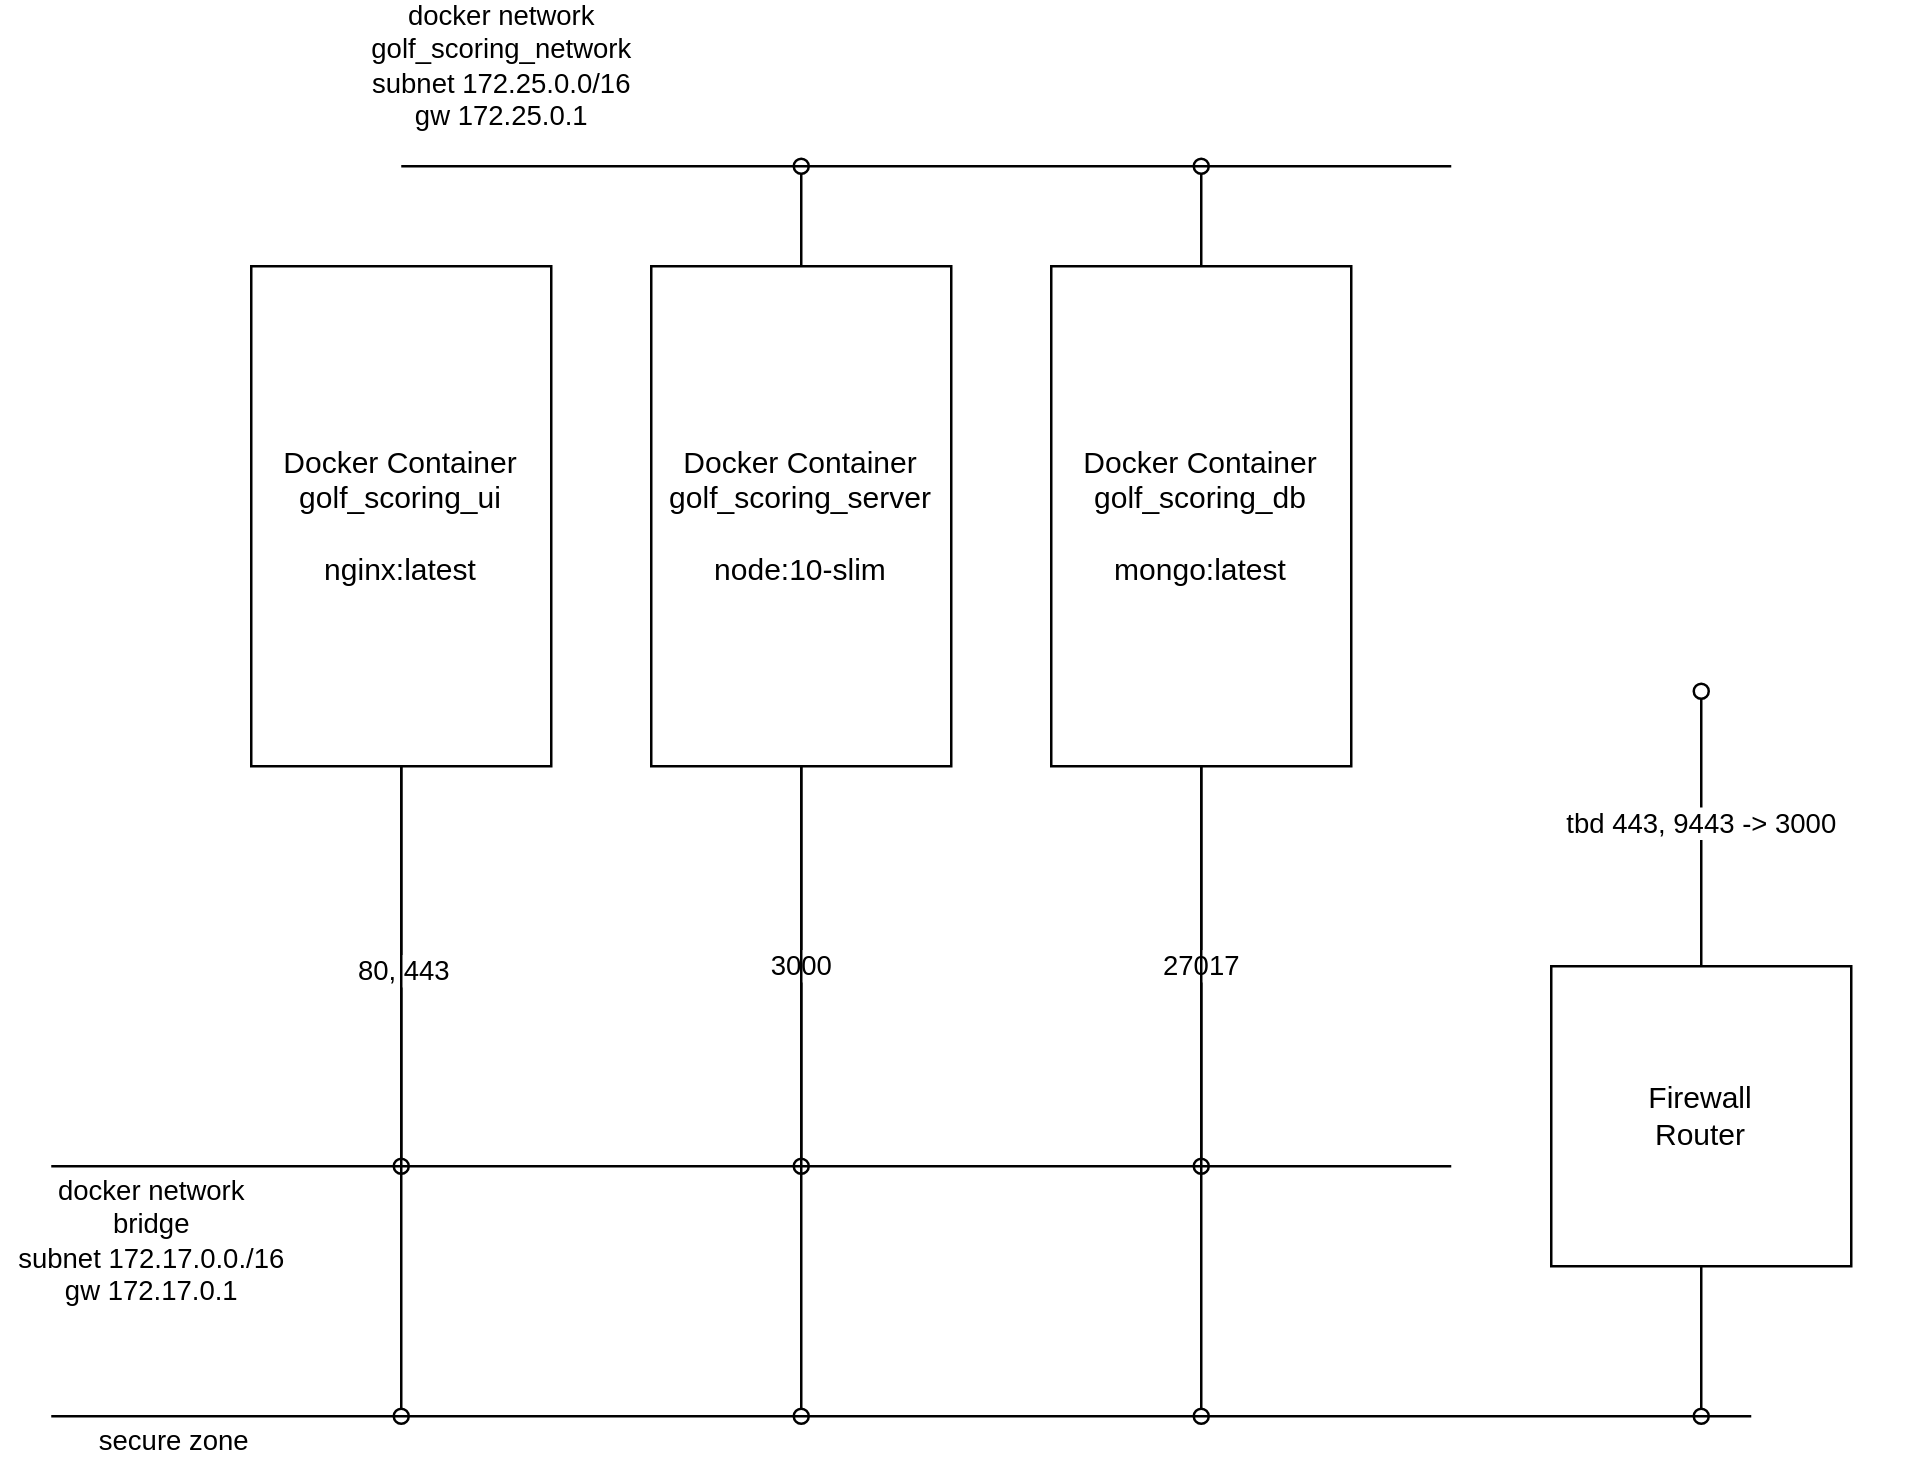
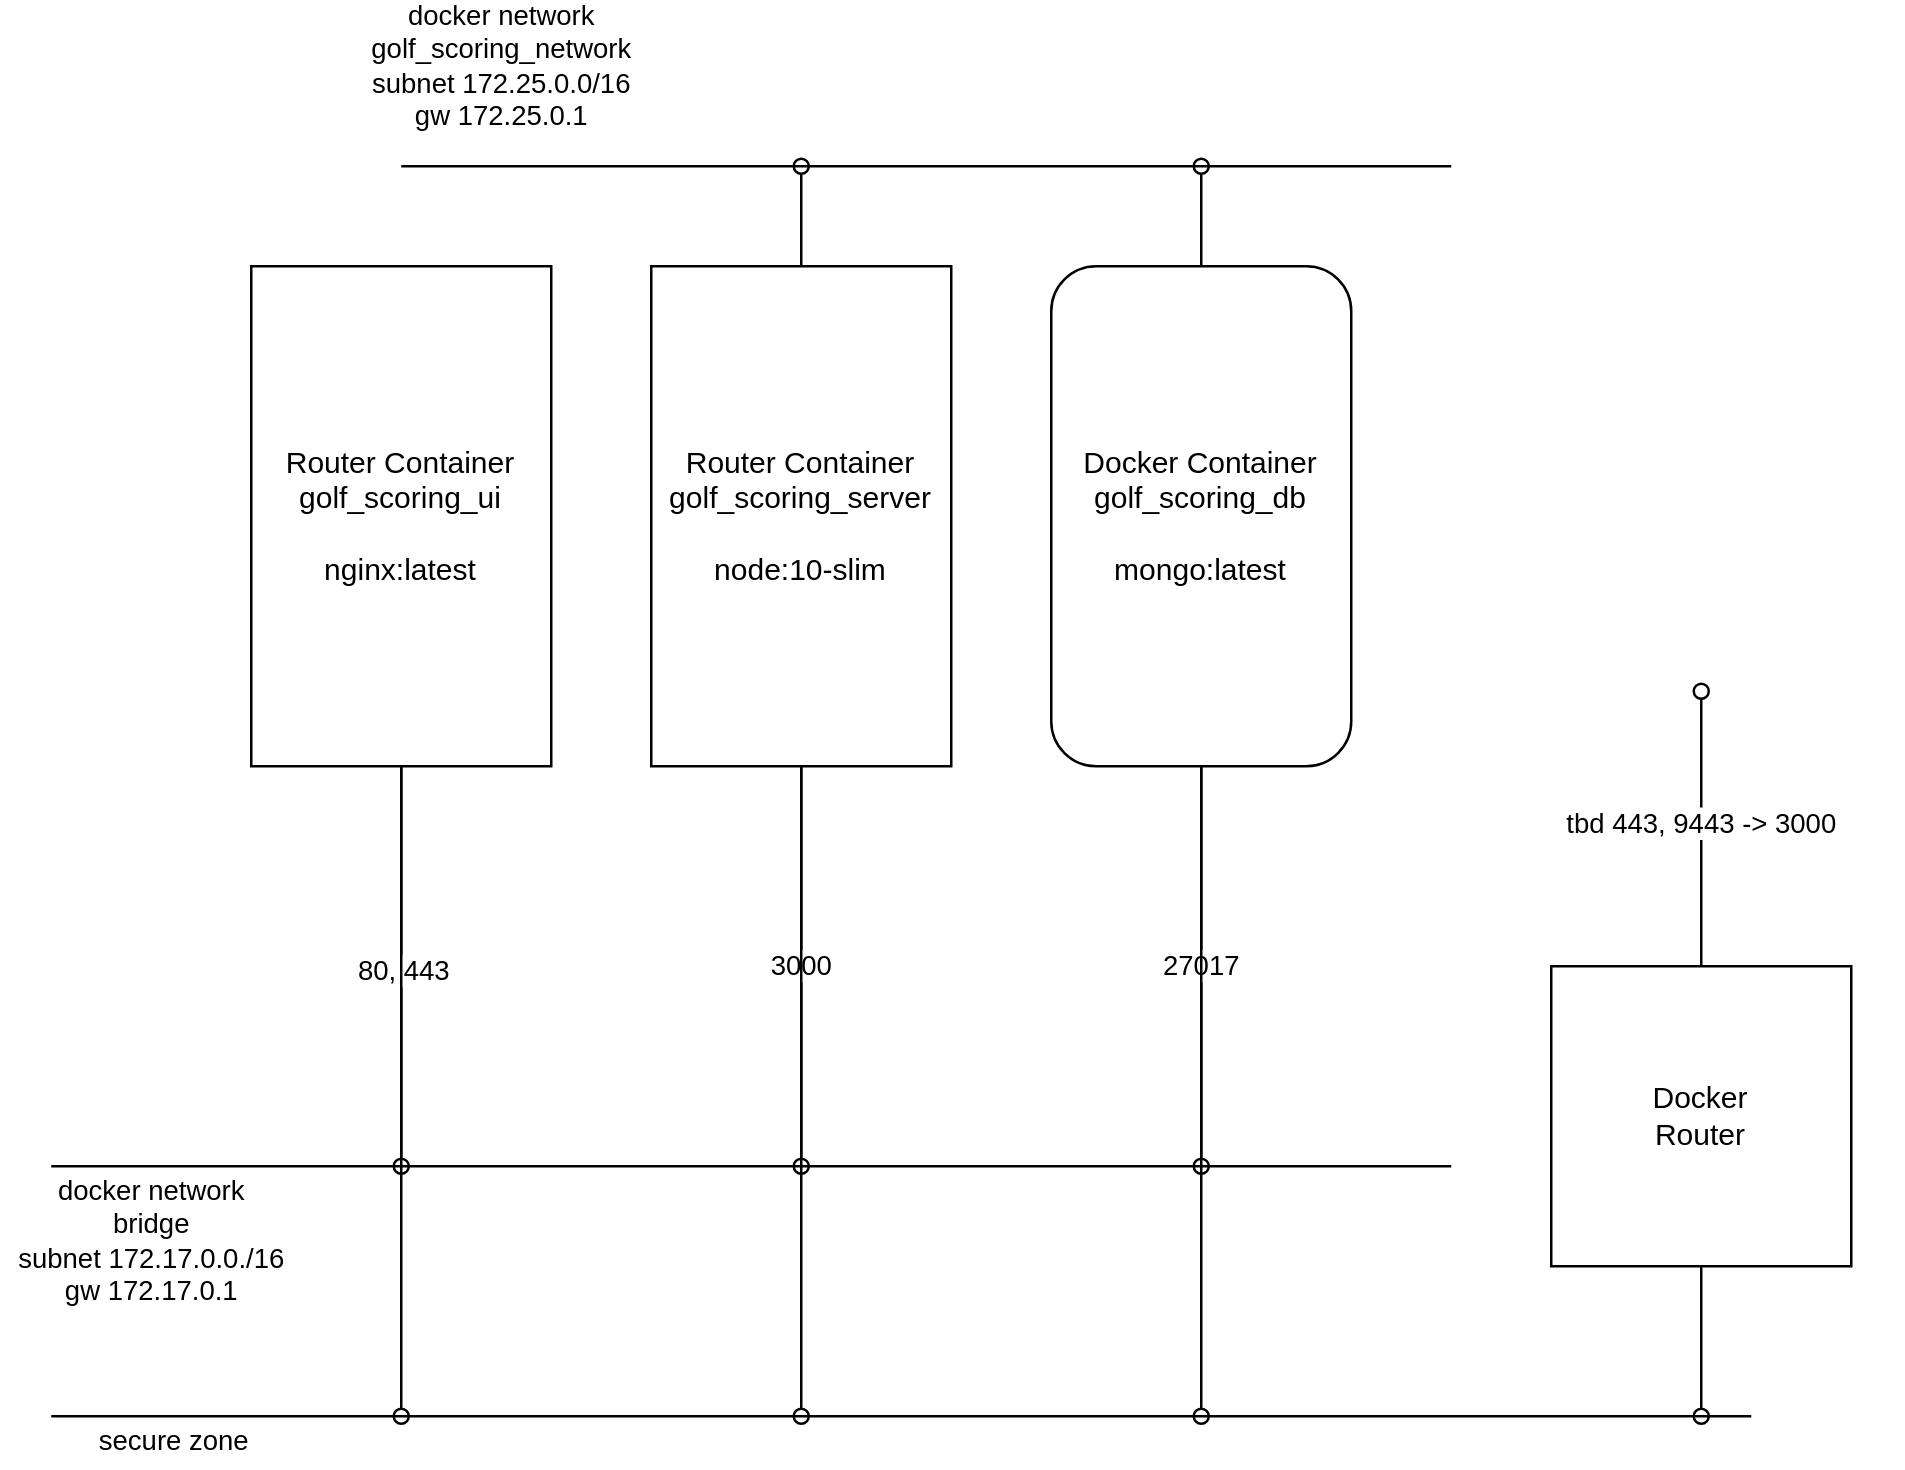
node "Docker Container golf_scoring_ui nginx:latest": label "Docker Container golf_scoring_ui nginx:latest" -> "Router Container golf_scoring_ui nginx:latest"
node "Docker Container golf_scoring_server node:10-slim": label "Docker Container golf_scoring_server node:10-slim" -> "Router Container golf_scoring_server node:10-slim"
node "Docker Container golf_scoring_db mongo:latest": shape rectangle -> rounded rectangle
node "Firewall Router": label "Firewall Router" -> "Docker Router"
